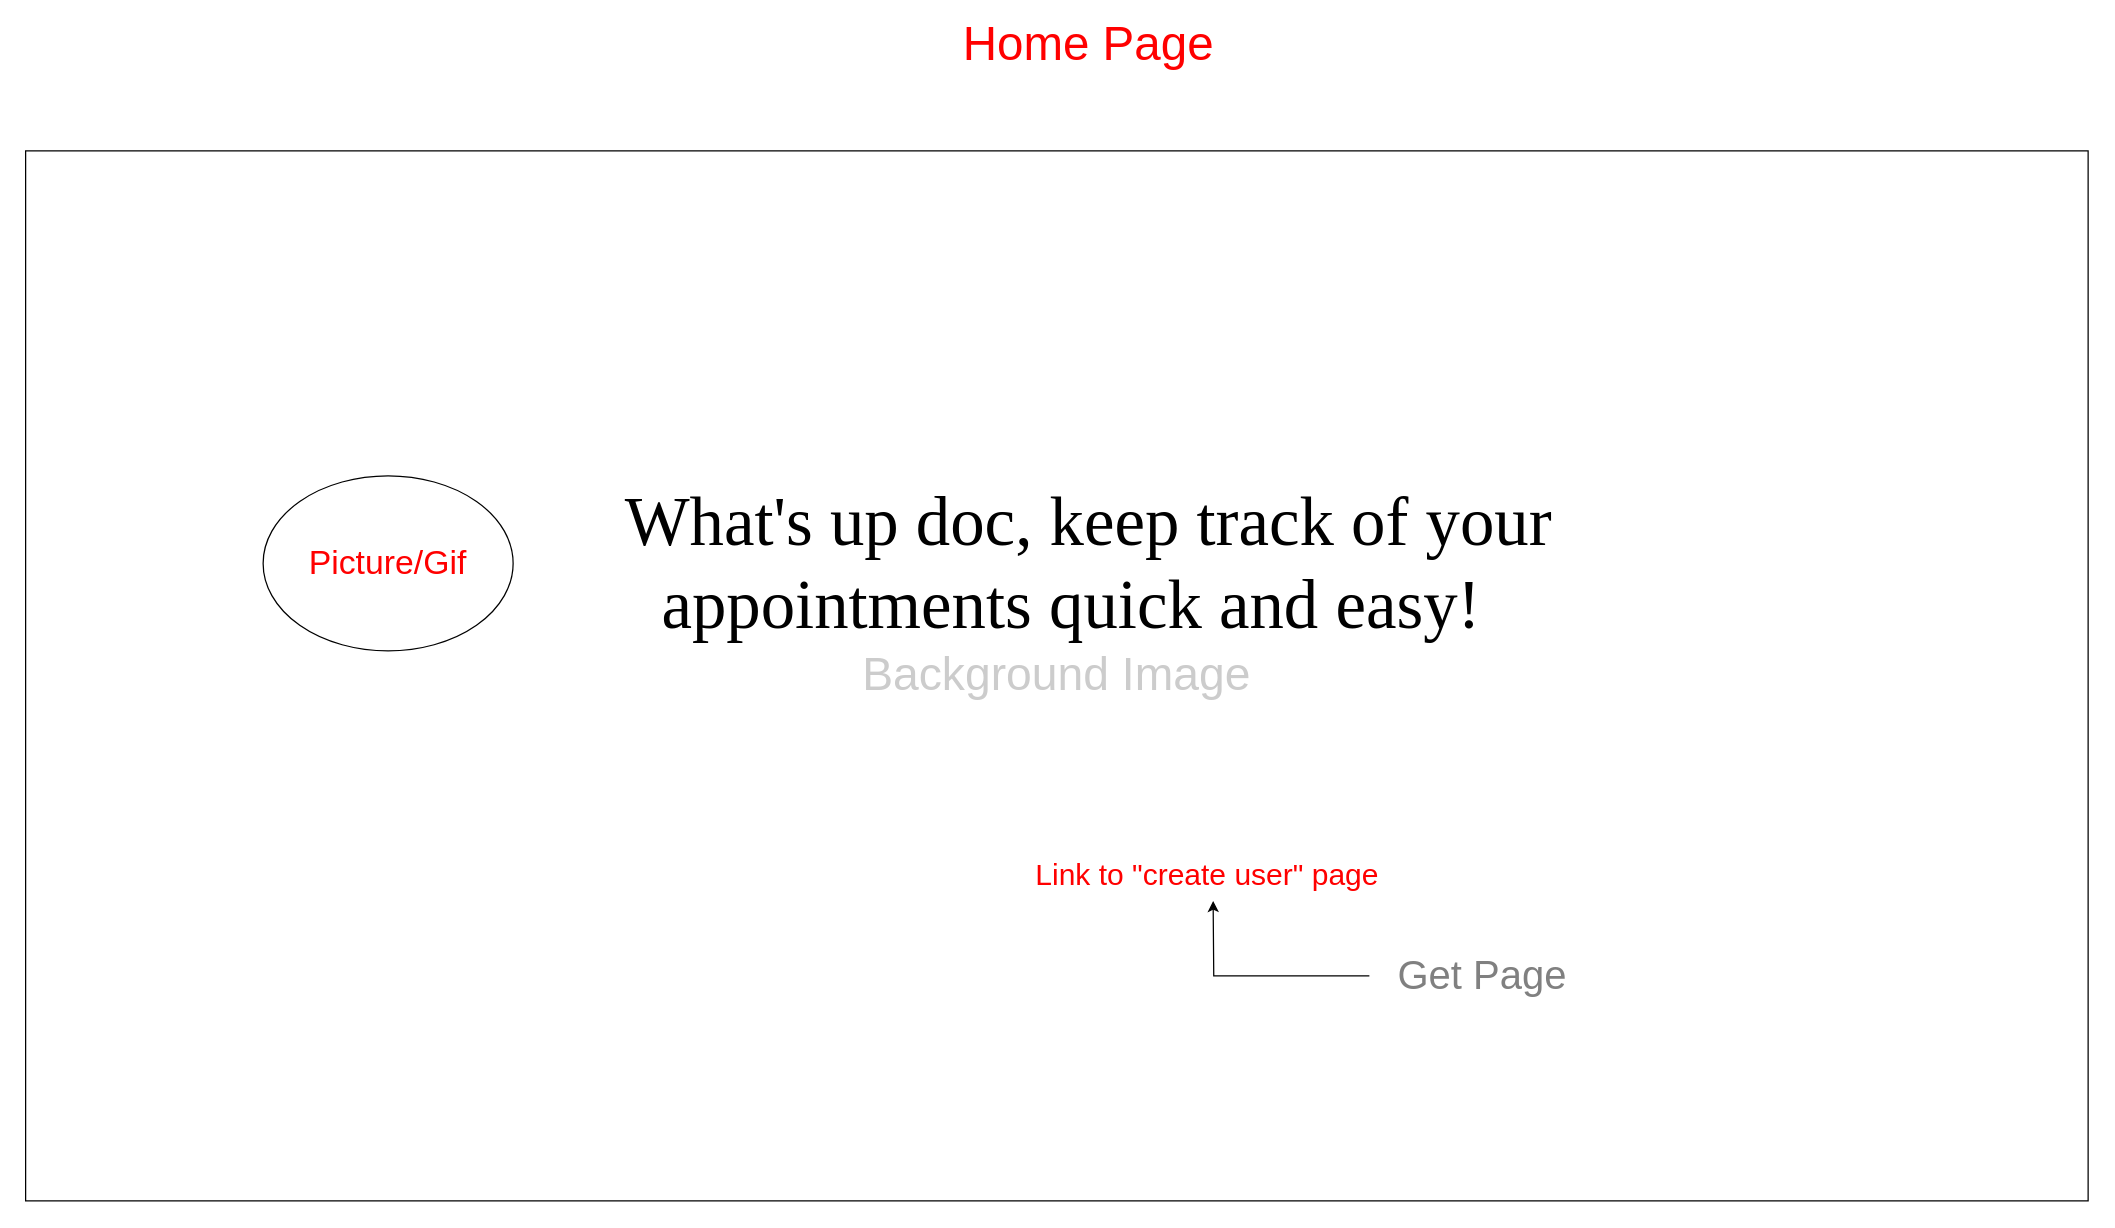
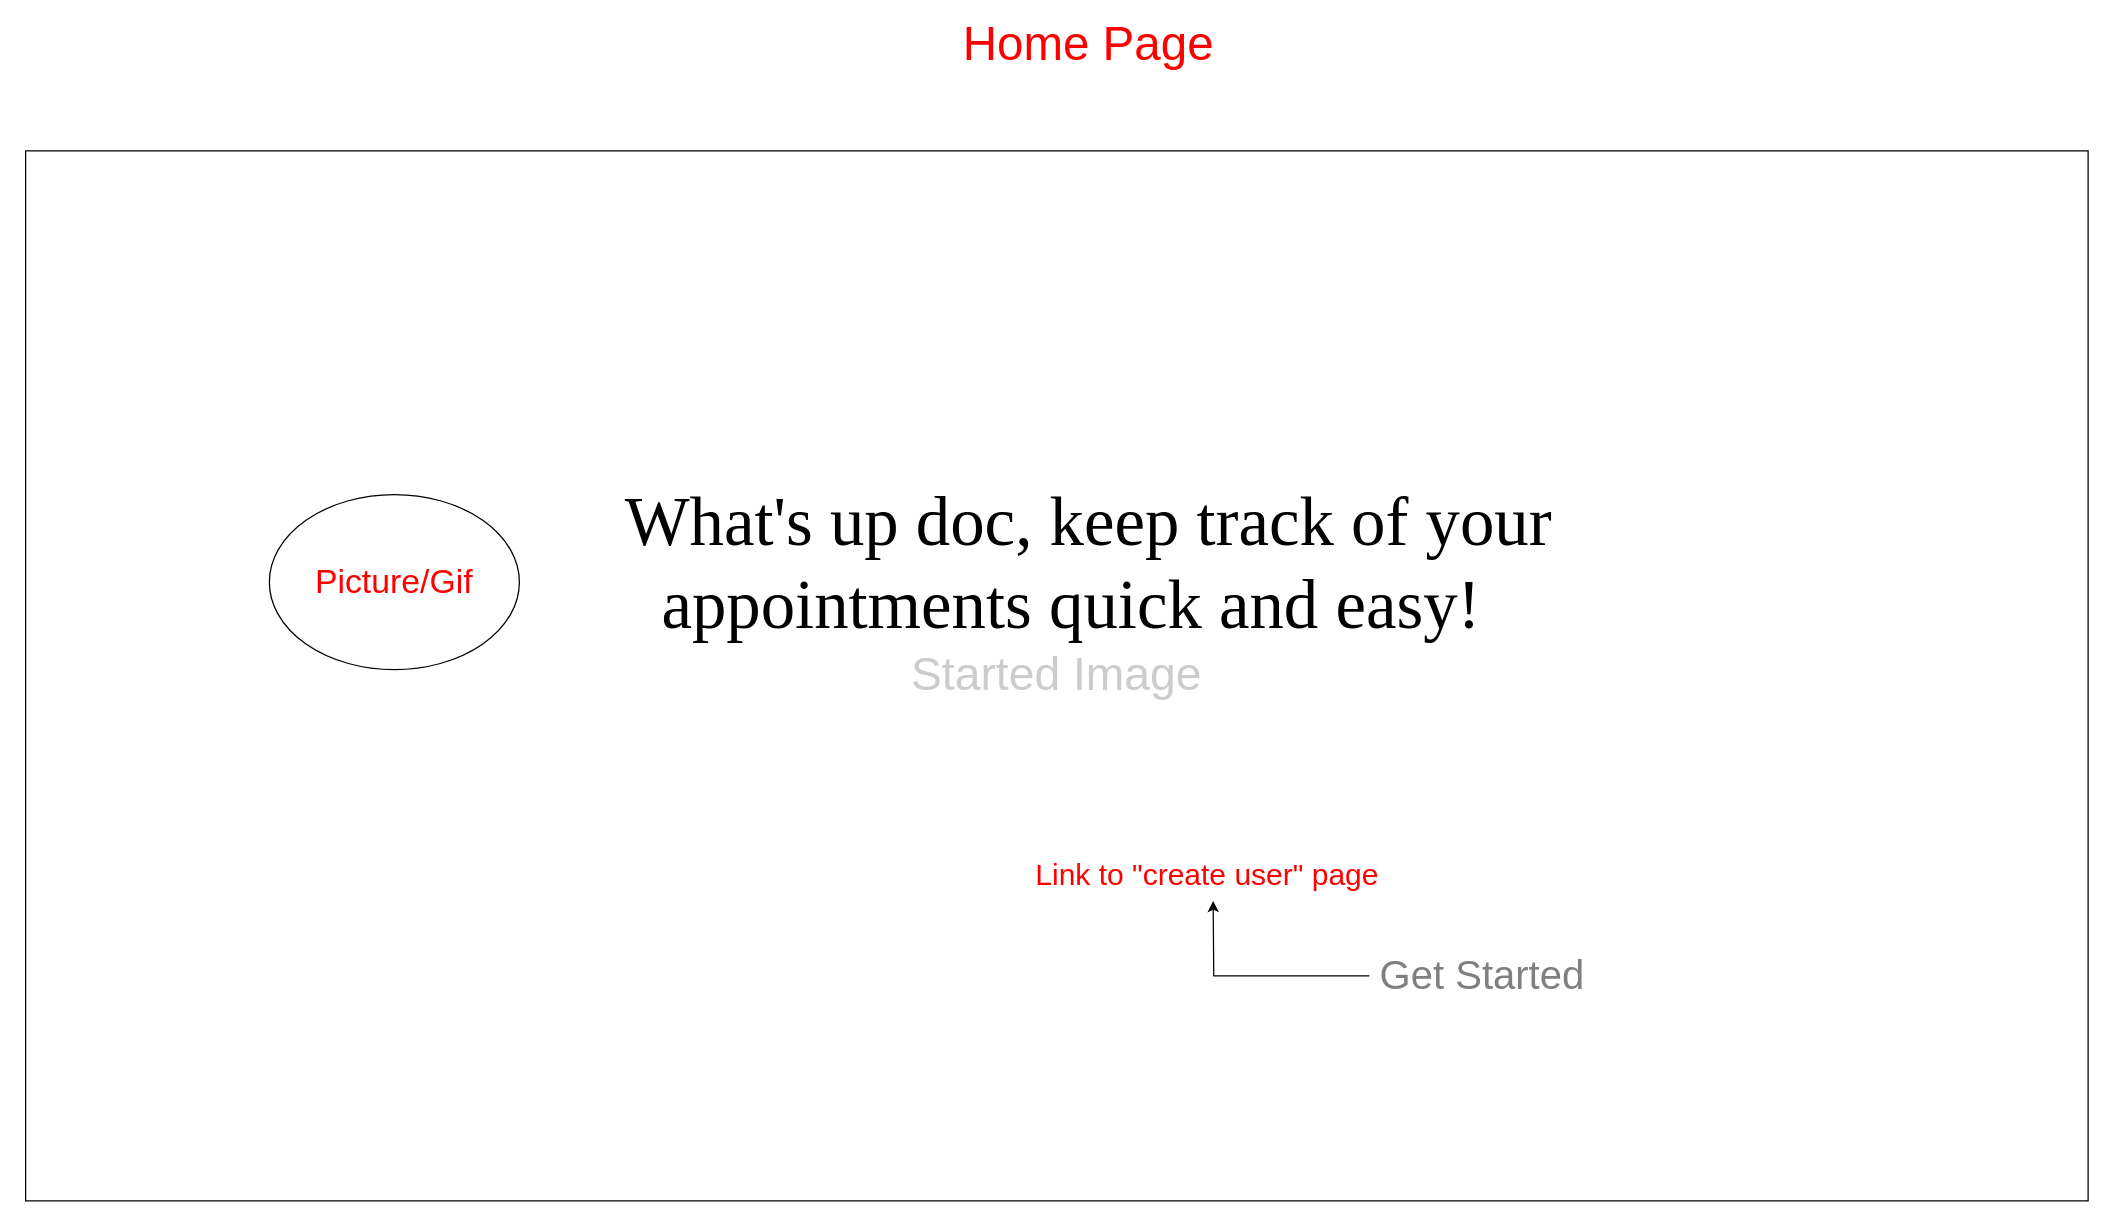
node "Picture/Gif": moved (388, 563) -> (394, 582)
node "Background Image": label "Background Image" -> "Started Image"
node "Get Page": label "Get Page" -> "Get Started"
